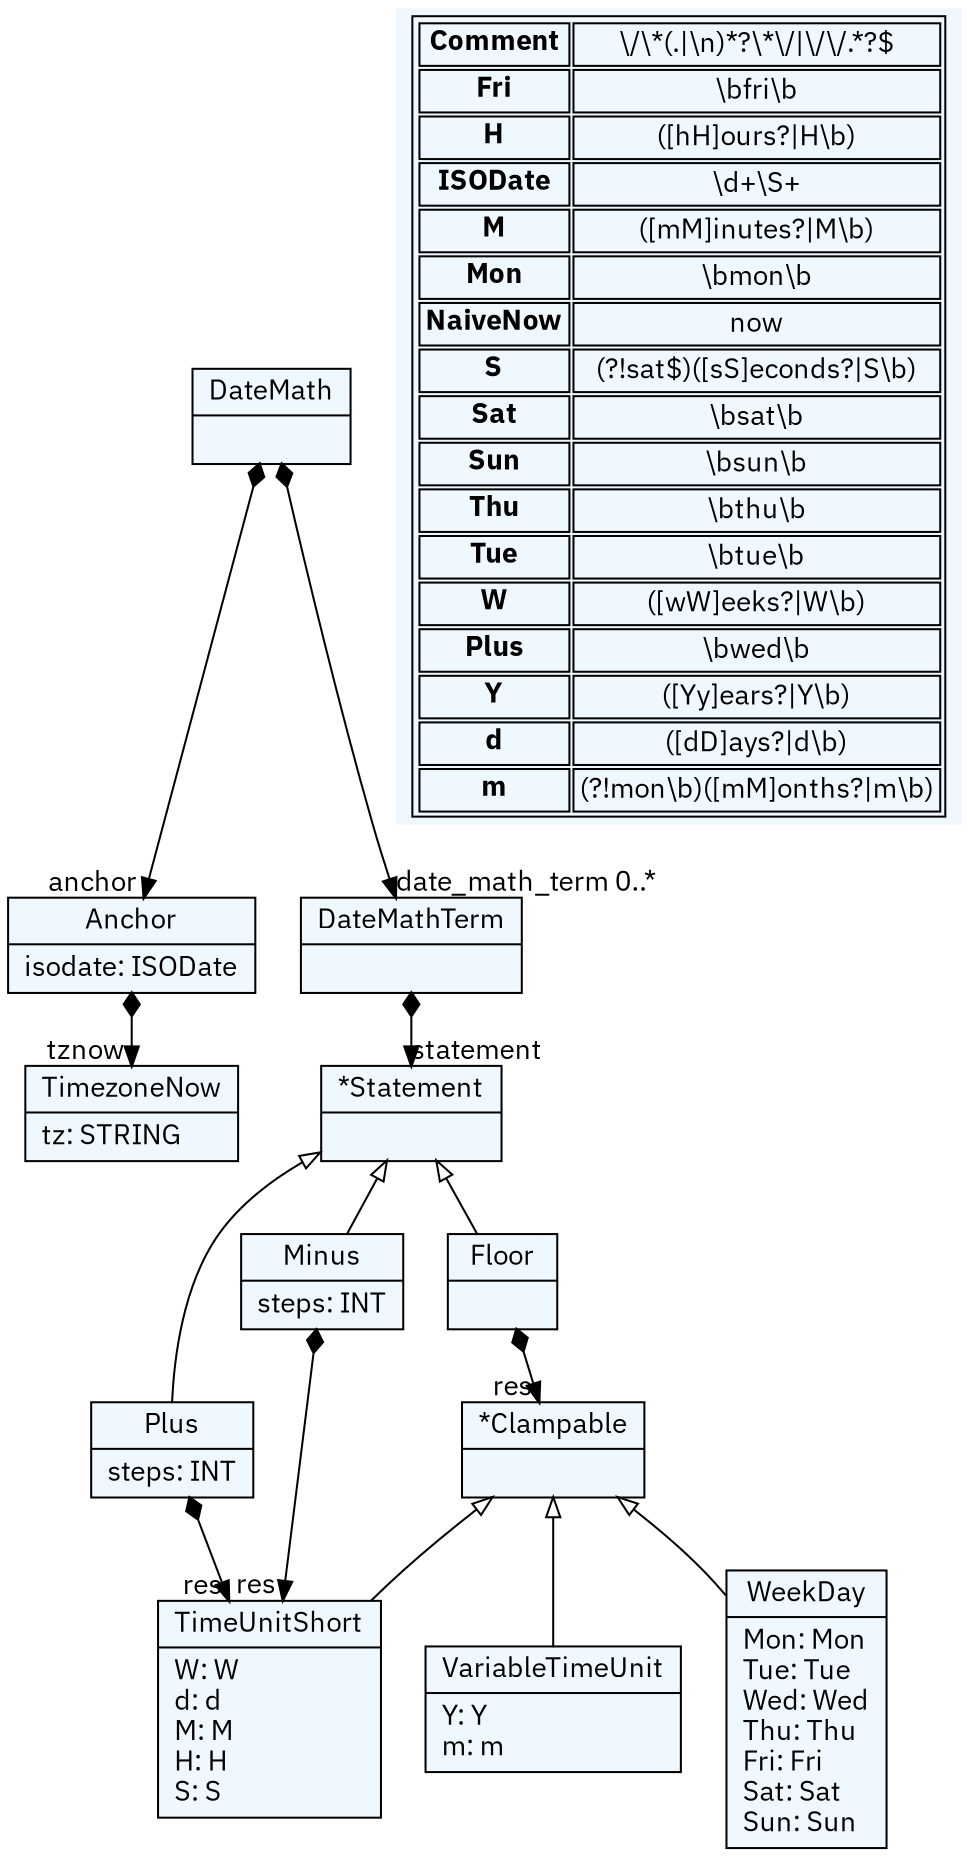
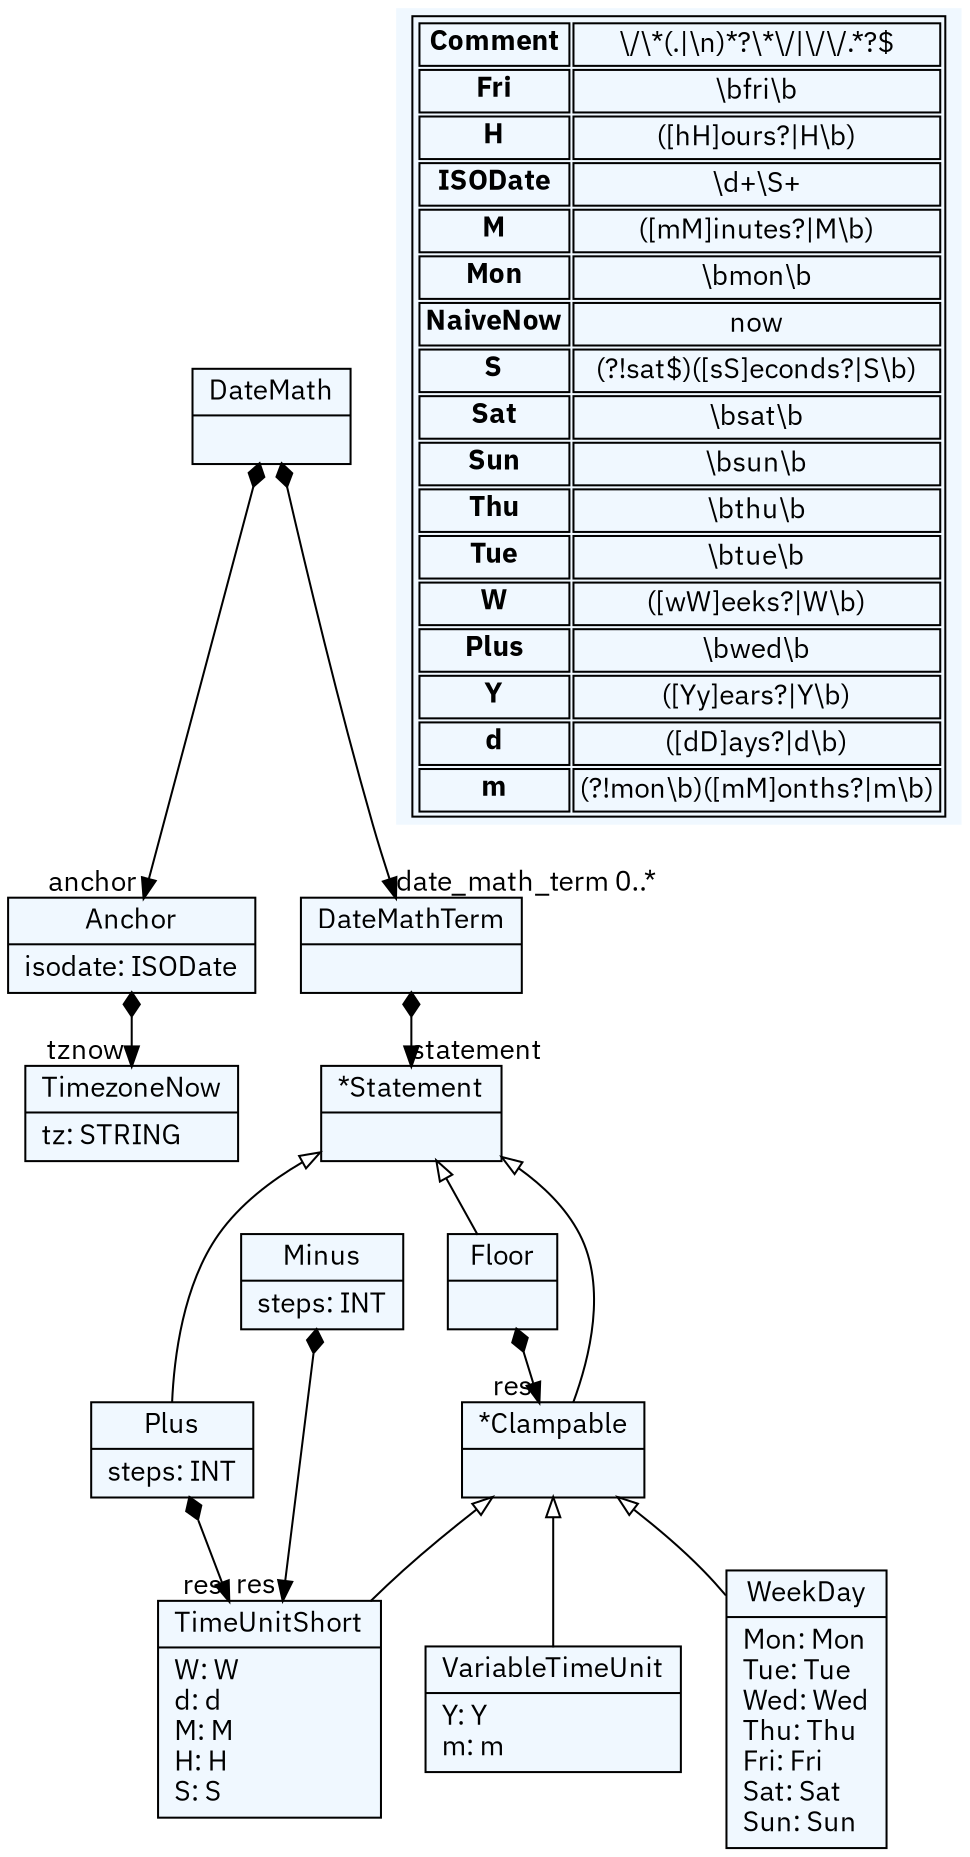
edge "Minus" -> "*Statement": now "*Clampable" -> "*Statement"
